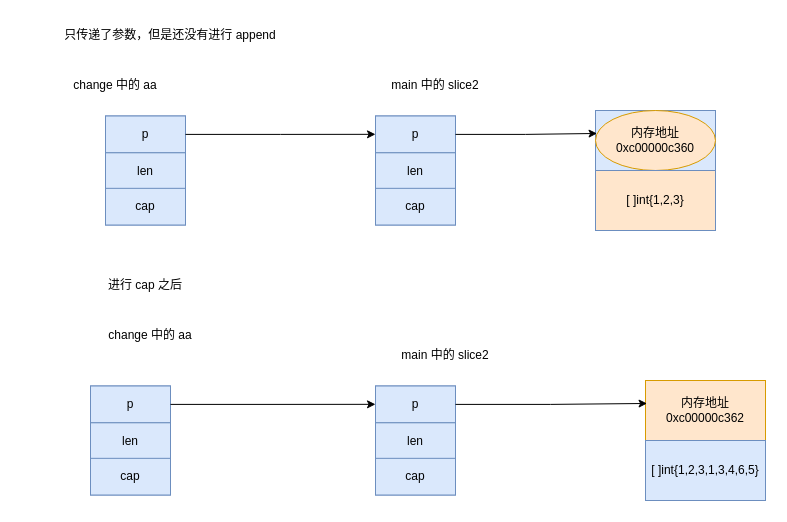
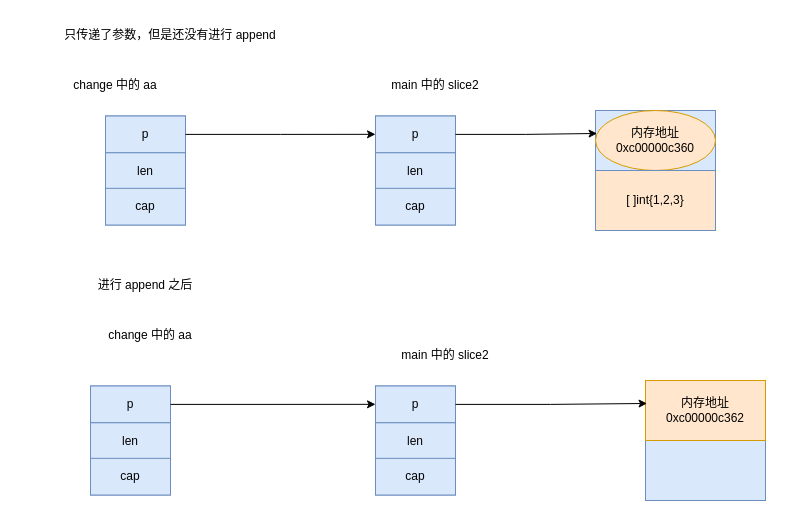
node "进行 cap 之后": label "进行 cap 之后" -> "进行 append 之后"
node "[ ]int{1,2,3,1,3,4,6,5}": removed
